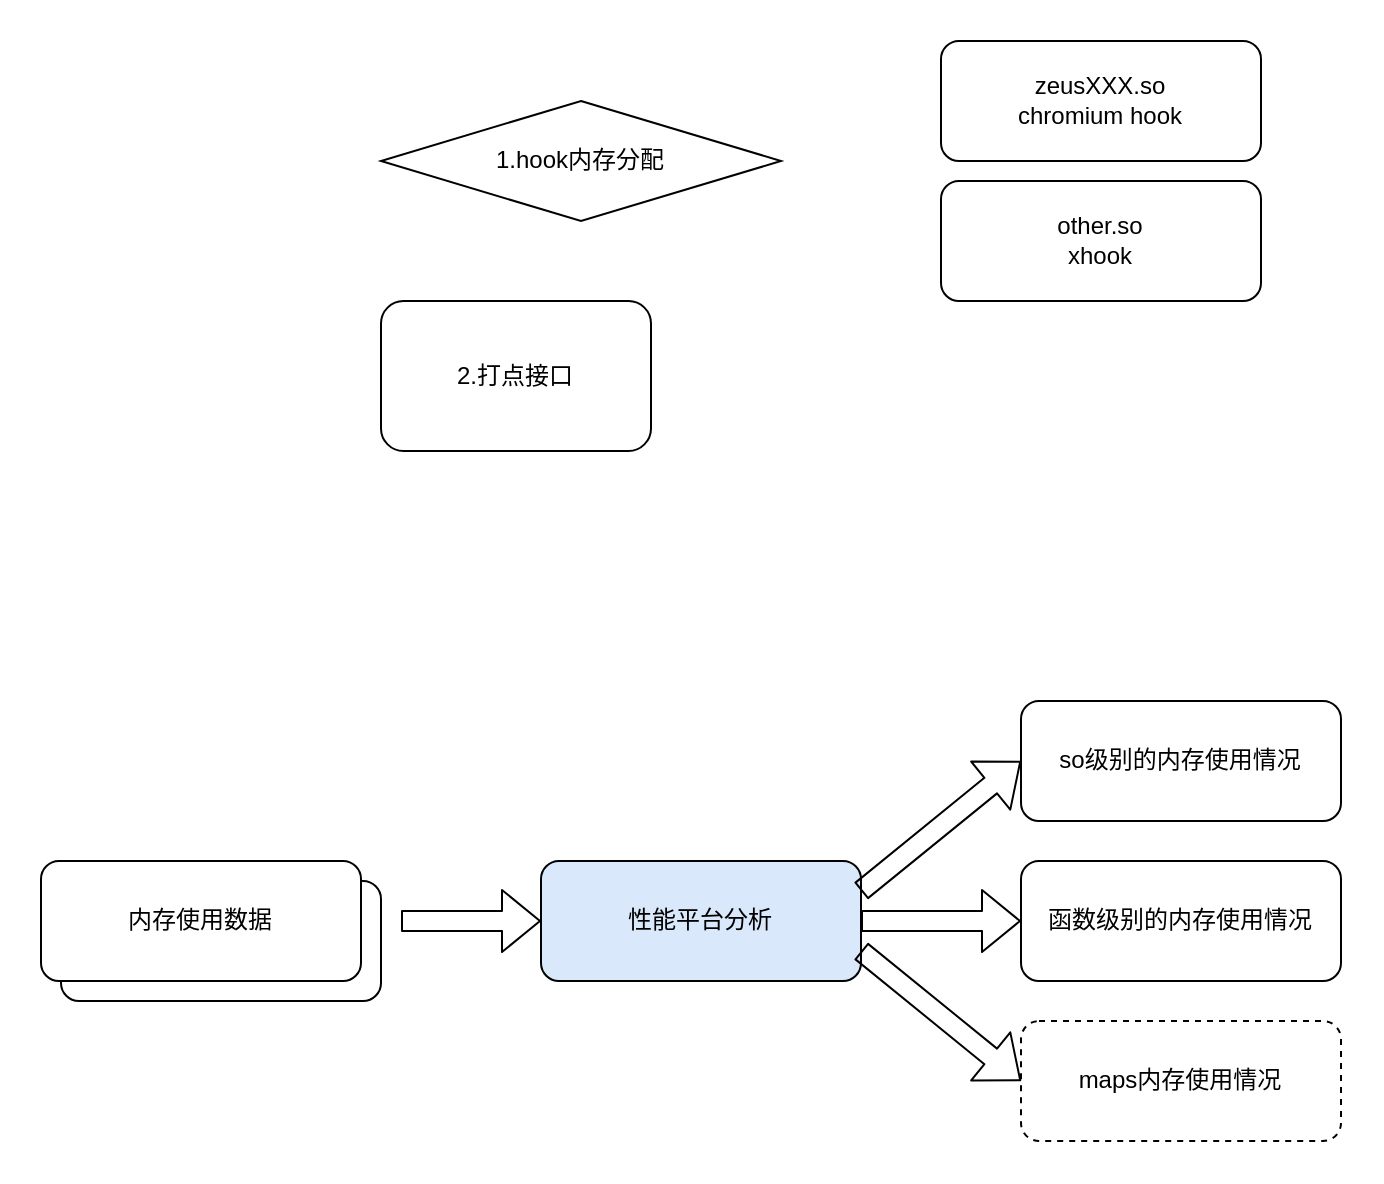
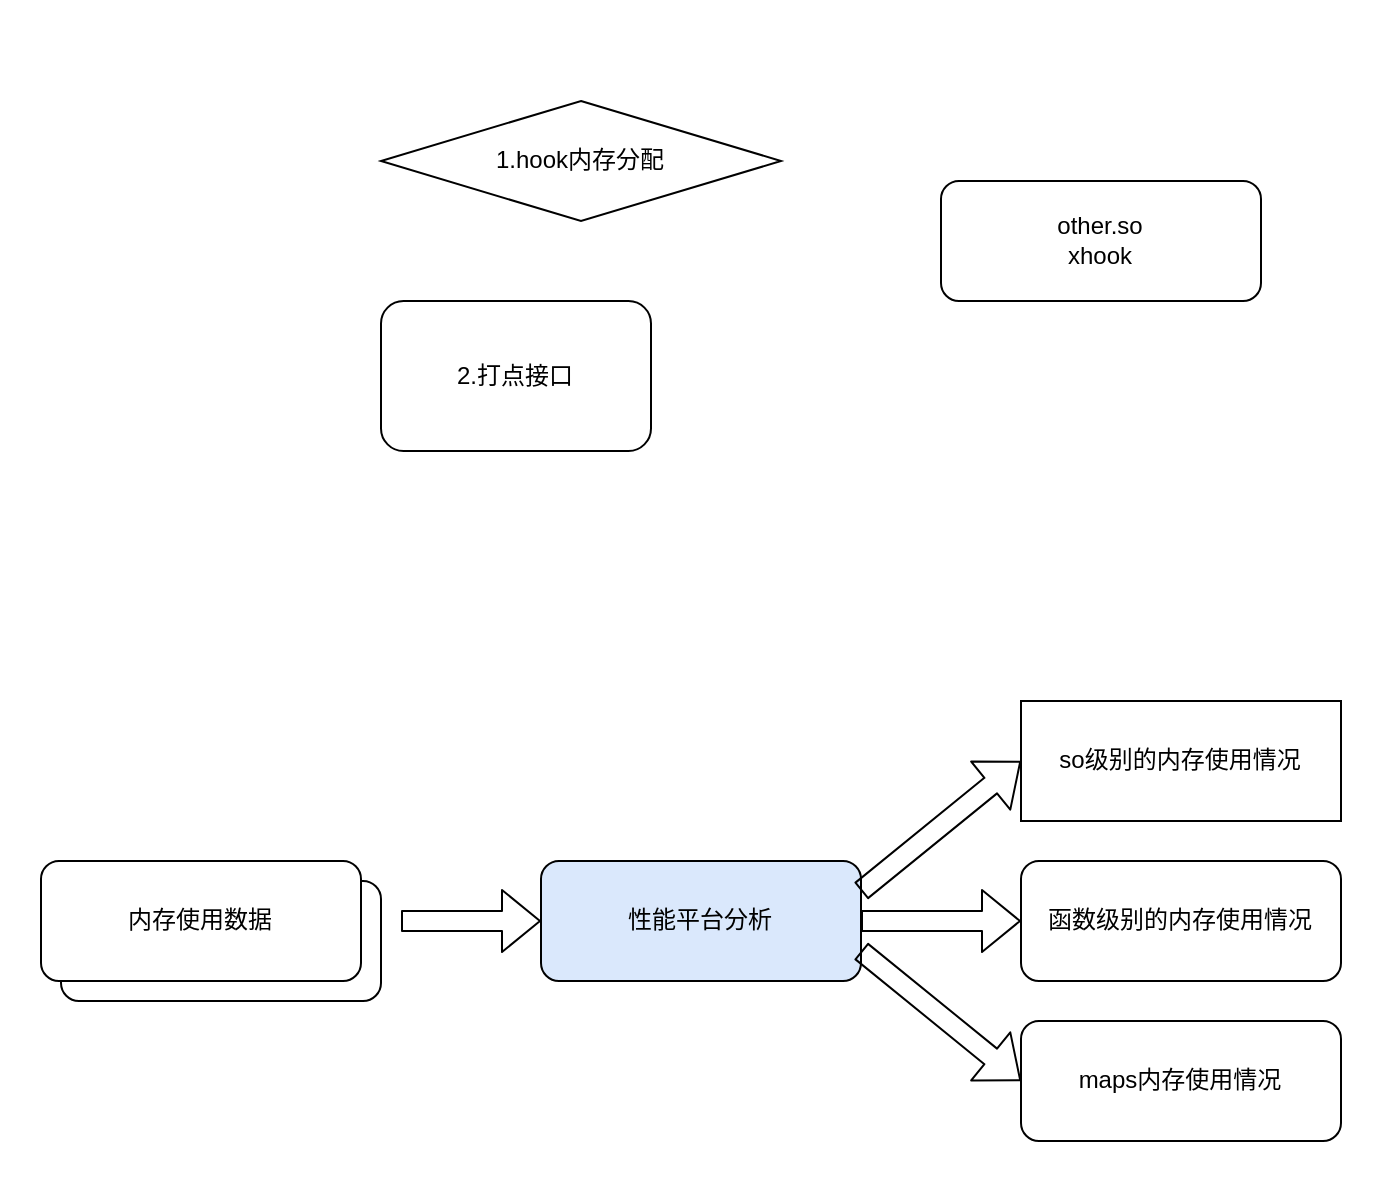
node "zeusXXX.so chromium hook": removed
node "so级别的内存使用情况": shape rounded rectangle -> rectangle
node "maps内存使用情况": style dashed -> solid
